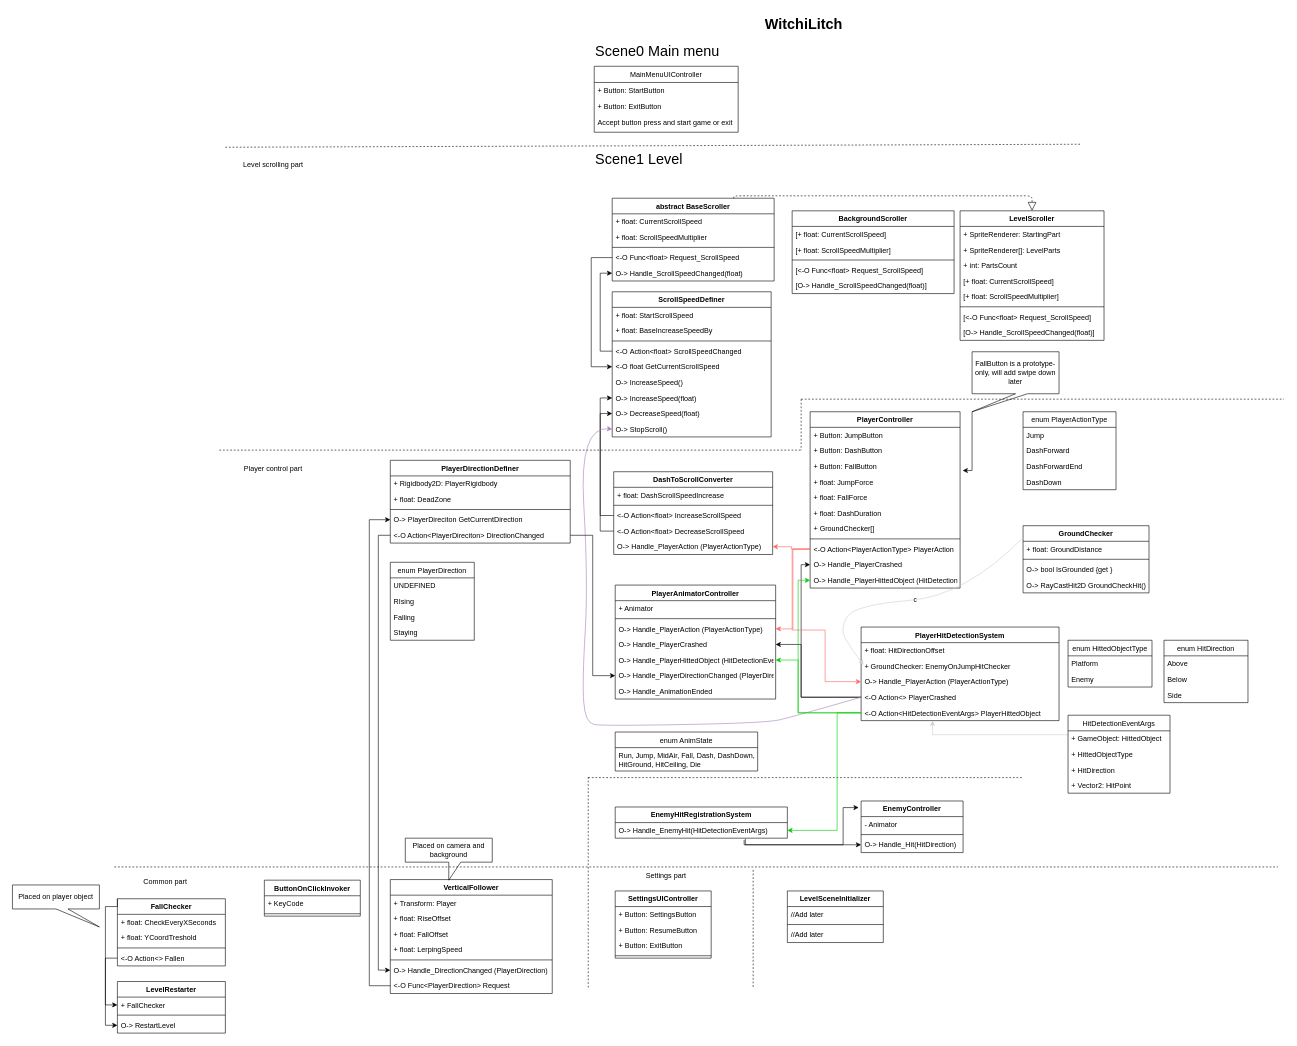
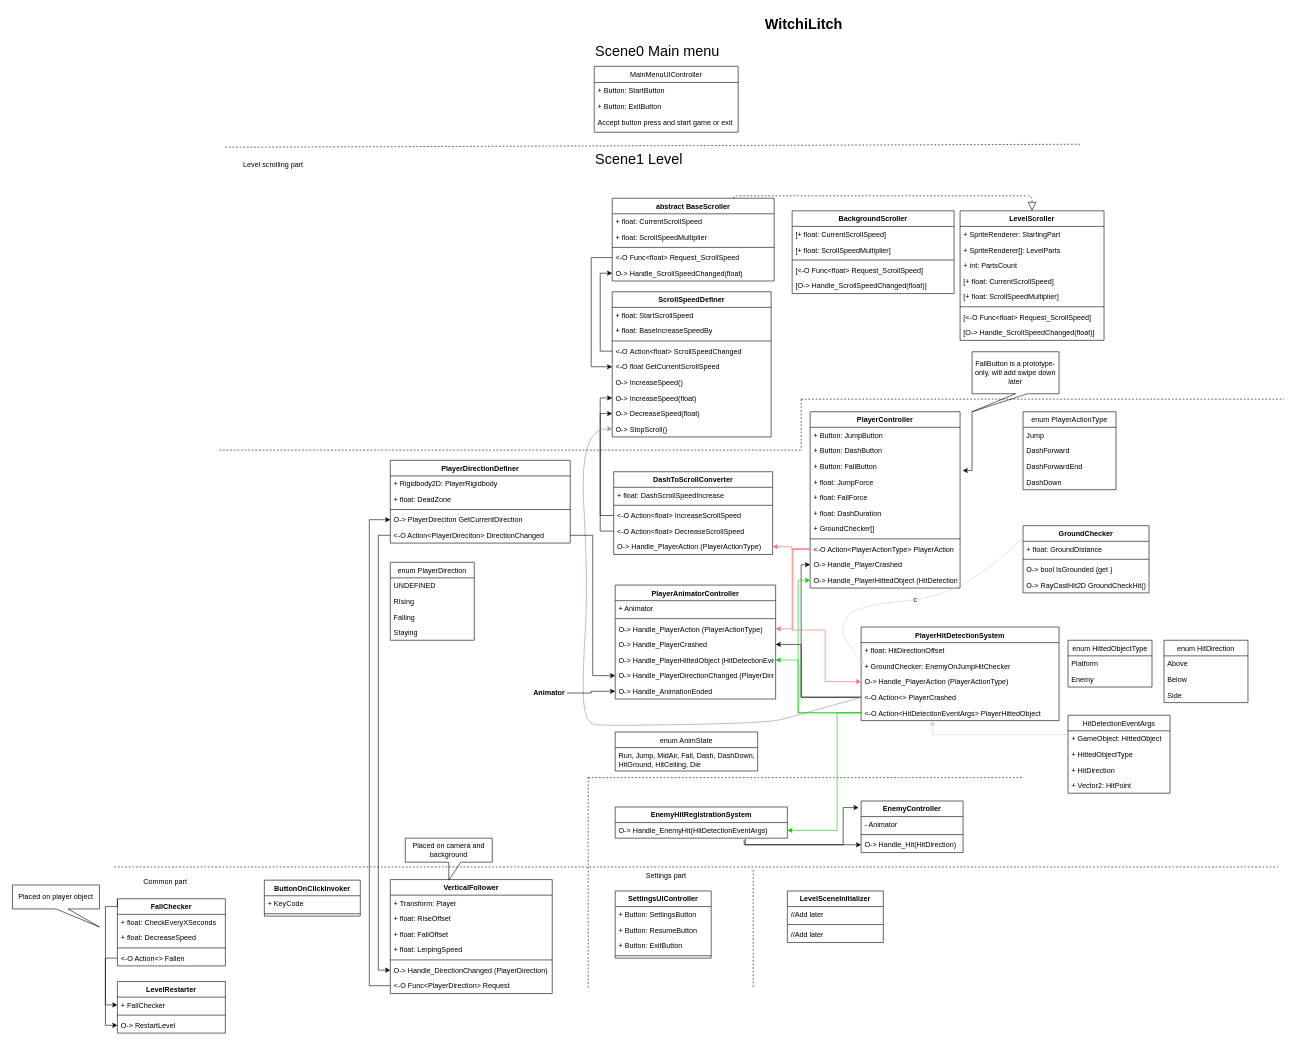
node "Player control part": removed
node "Animator": added
edge "Animator" -> "O-> Handle_AnimationEnded": added
node "+ float: YCoordTreshold": label "+ float: YCoordTreshold" -> "+ float: DecreaseSpeed"
